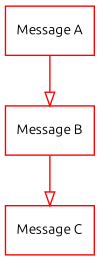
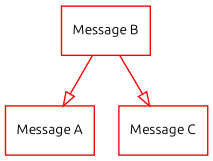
edge "Message A" -> "Message B": reversed
